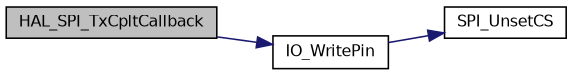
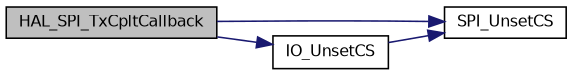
edge "HAL_SPI_TxCpltCallback" -> "SPI_UnsetCS": added
node "IO_WritePin": label "IO_WritePin" -> "IO_UnsetCS"
